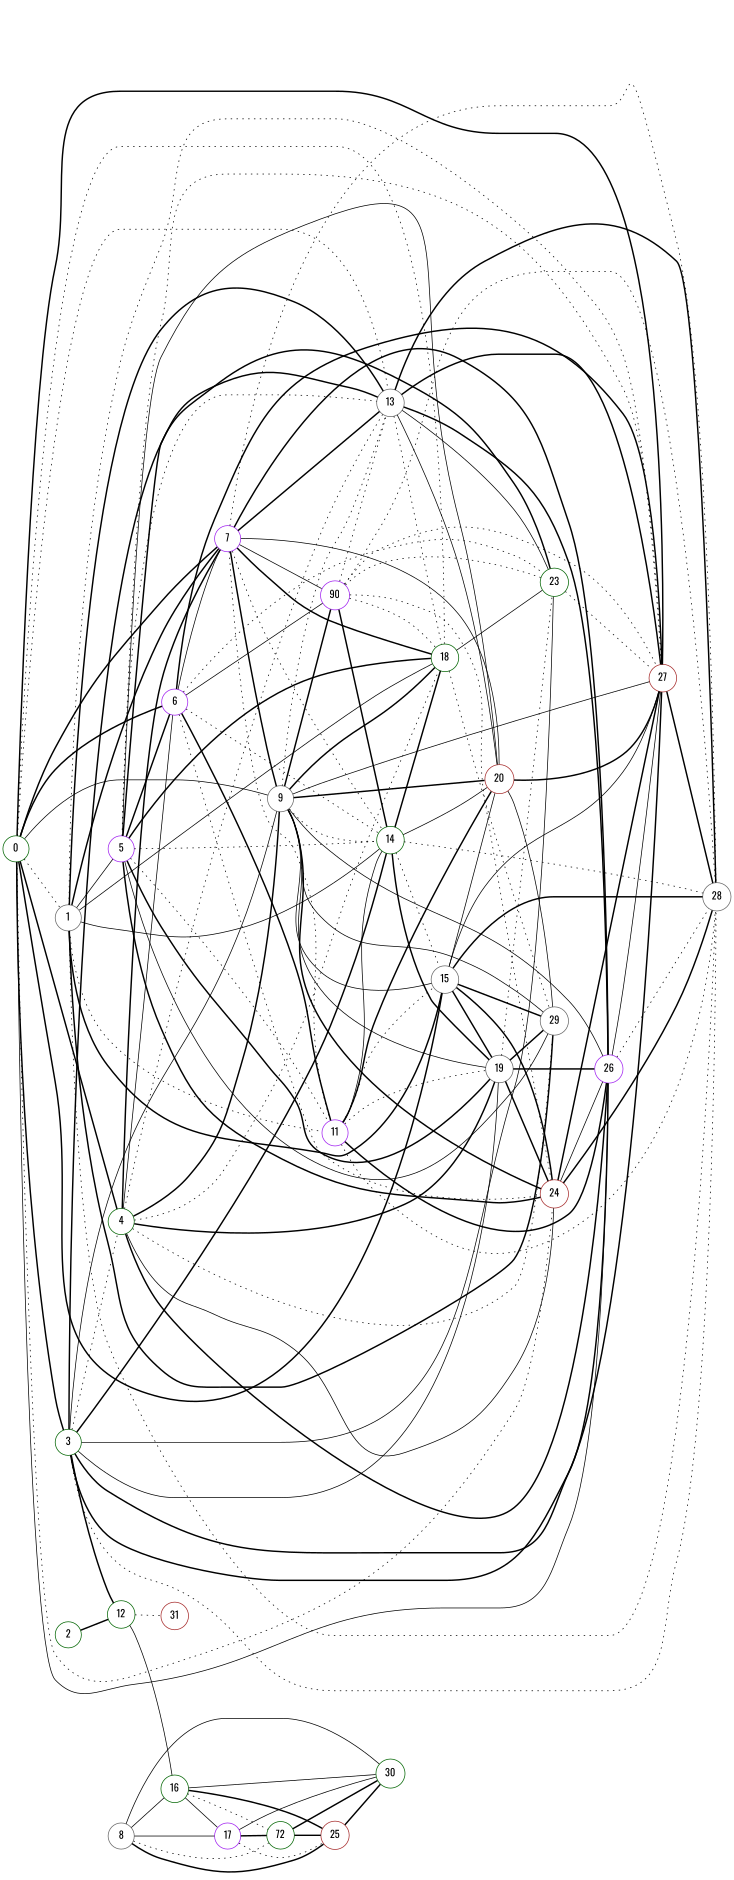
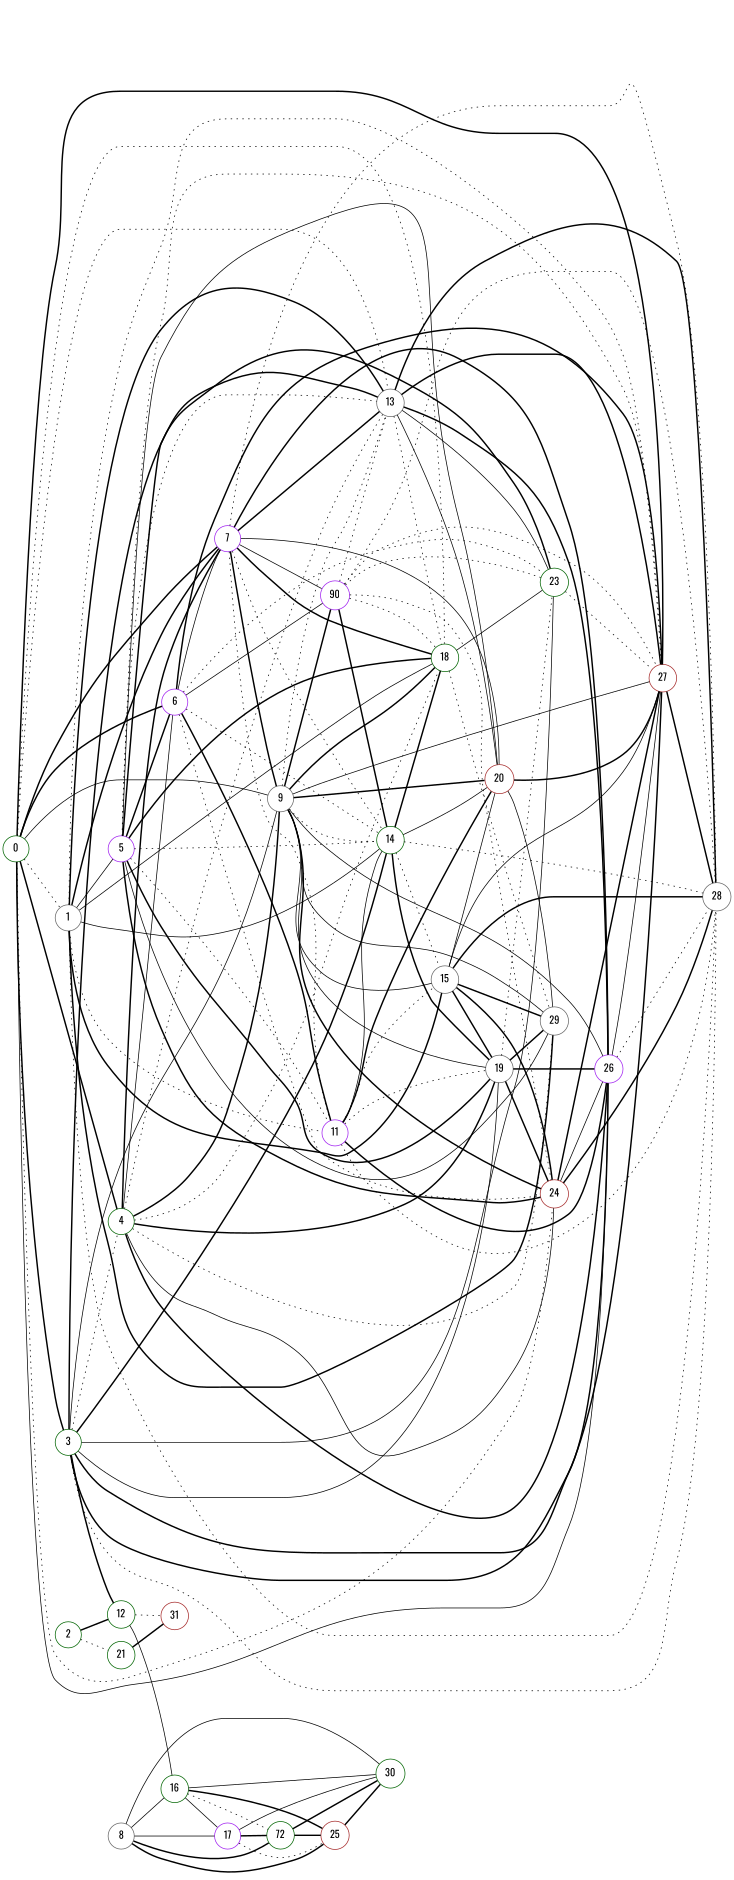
edge "0" -- "15": removed
node "21": added
edge "72" -- "8": style dotted -> bold
